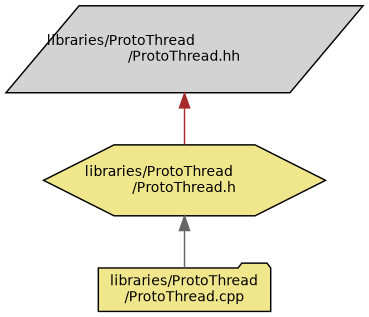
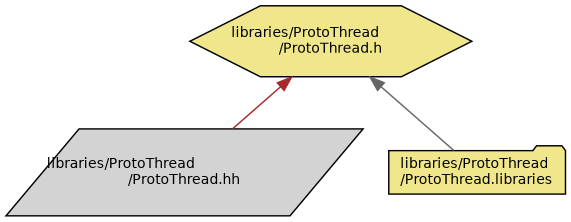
edge "libraries/ProtoThread /ProtoThread.h" -> "libraries/ProtoThread /ProtoThread.hh": reversed
node "libraries/ProtoThread /ProtoThread.cpp": label "libraries/ProtoThread /ProtoThread.cpp" -> "libraries/ProtoThread /ProtoThread.libraries"
